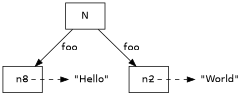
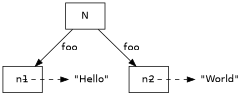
node "n8": label "n8" -> "n1"
